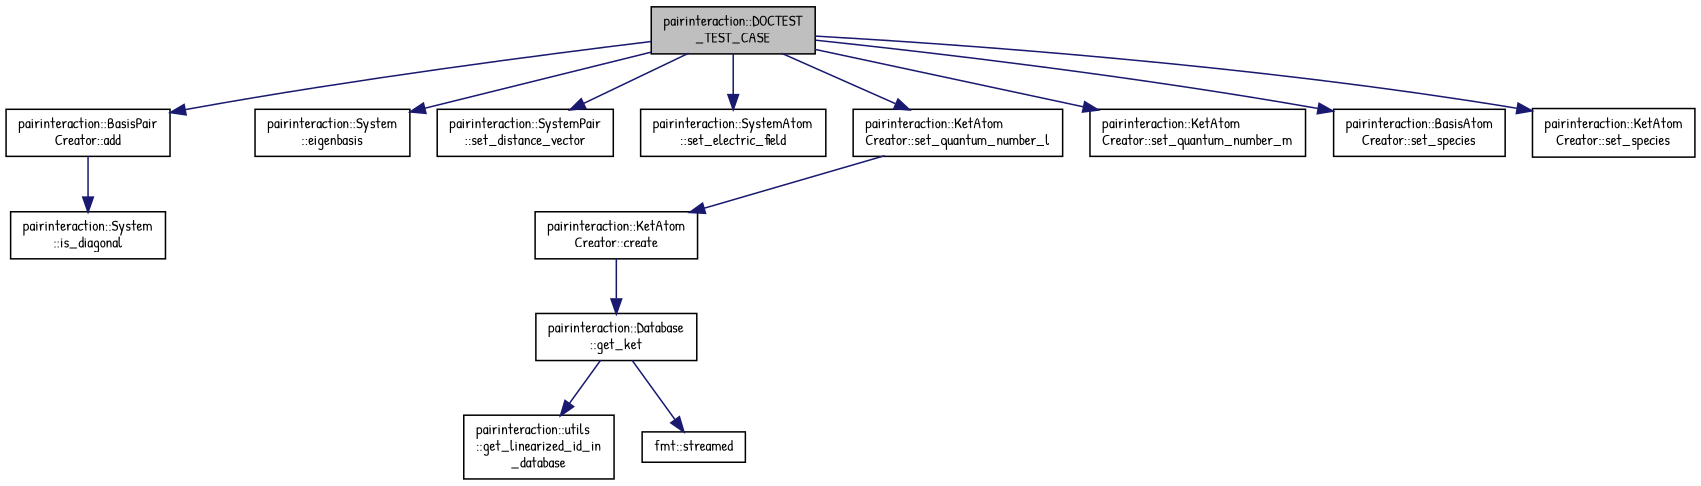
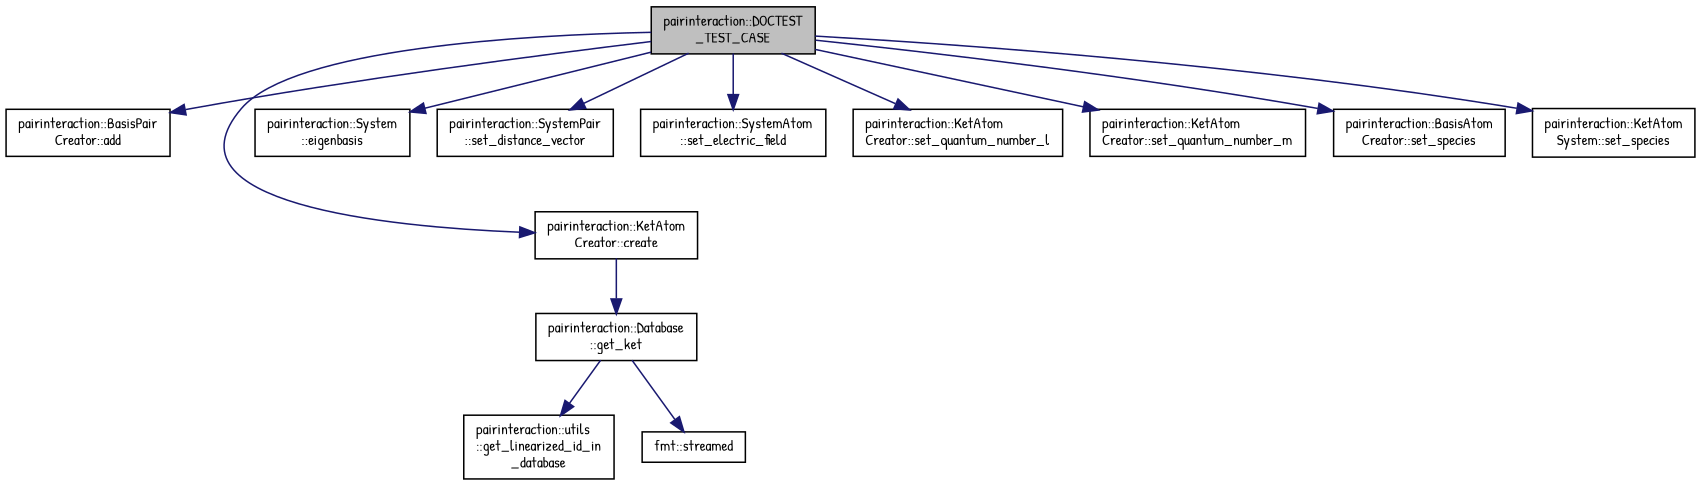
node "pairinteraction::KetAtom Creator::set_species": label "pairinteraction::KetAtom Creator::set_species" -> "pairinteraction::KetAtom System::set_species"
edge "pairinteraction::KetAtom Creator::set_quantum_number_l" -> "pairinteraction::KetAtom Creator::create": now "pairinteraction::DOCTEST _TEST_CASE" -> "pairinteraction::KetAtom Creator::create"
node "pairinteraction::System ::is_diagonal": removed
